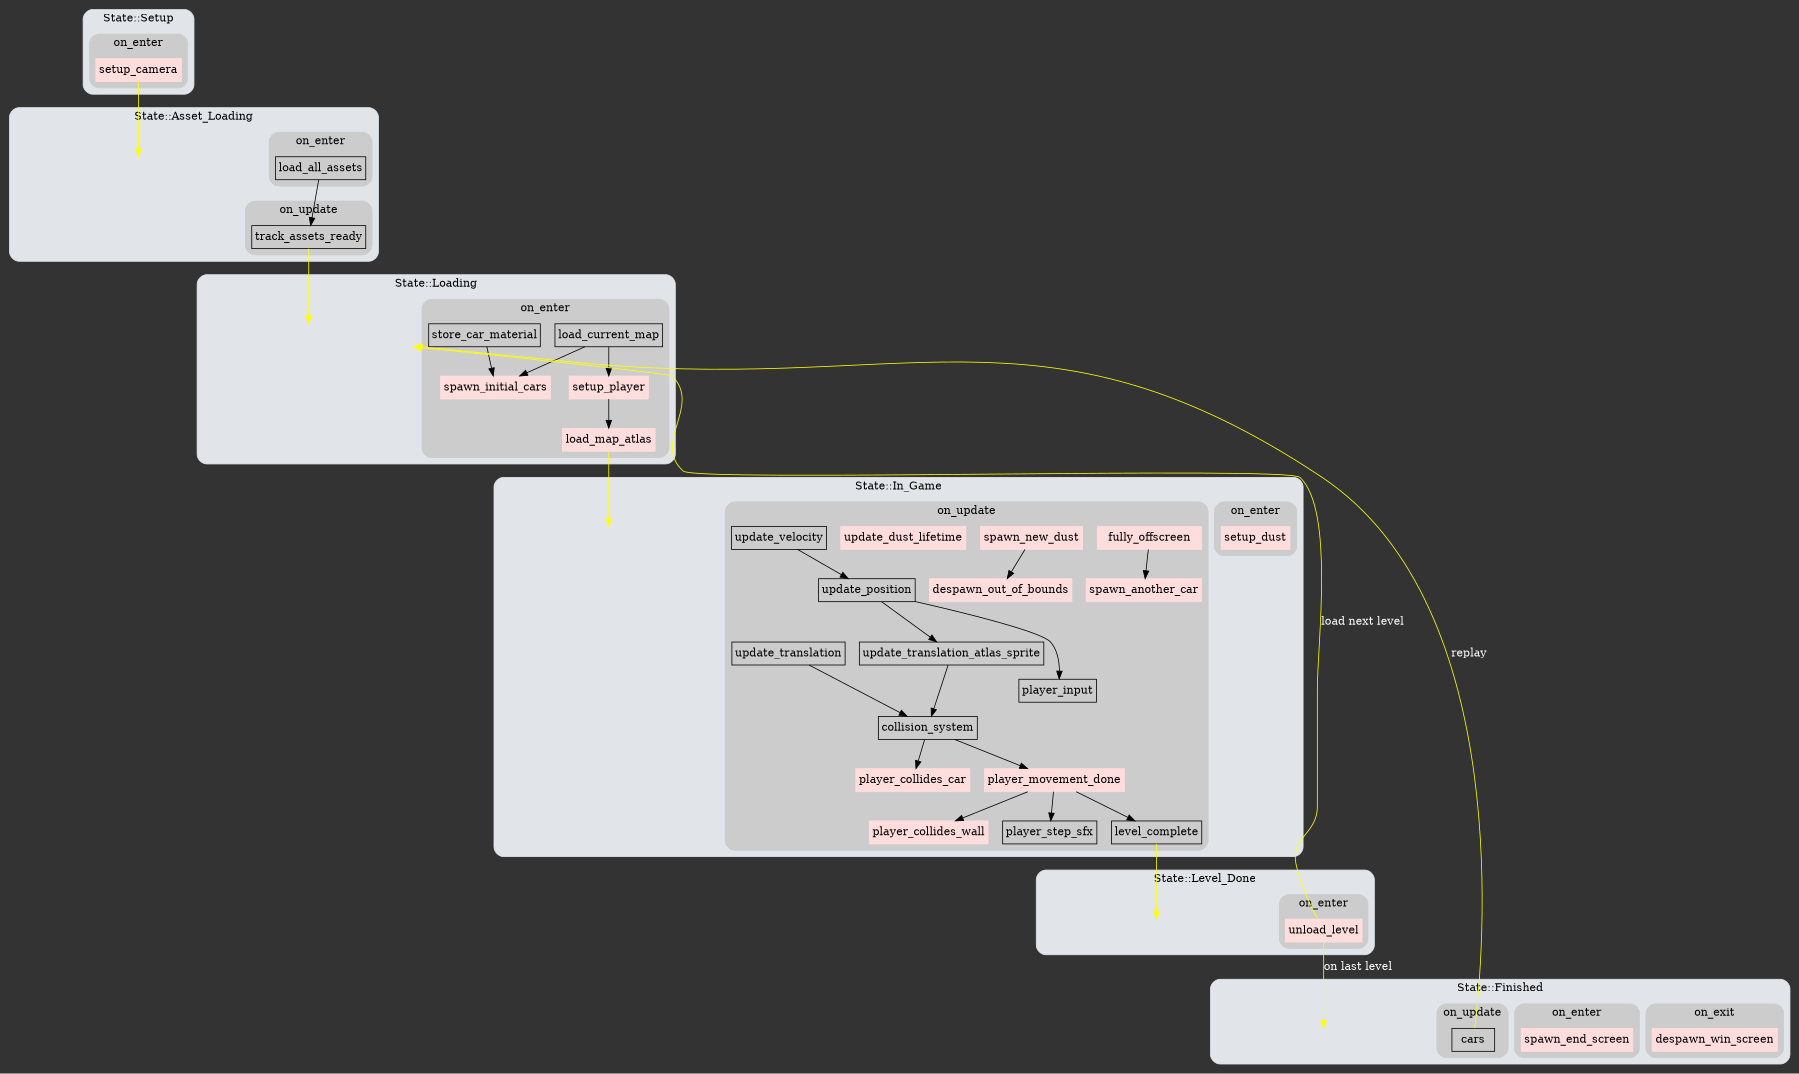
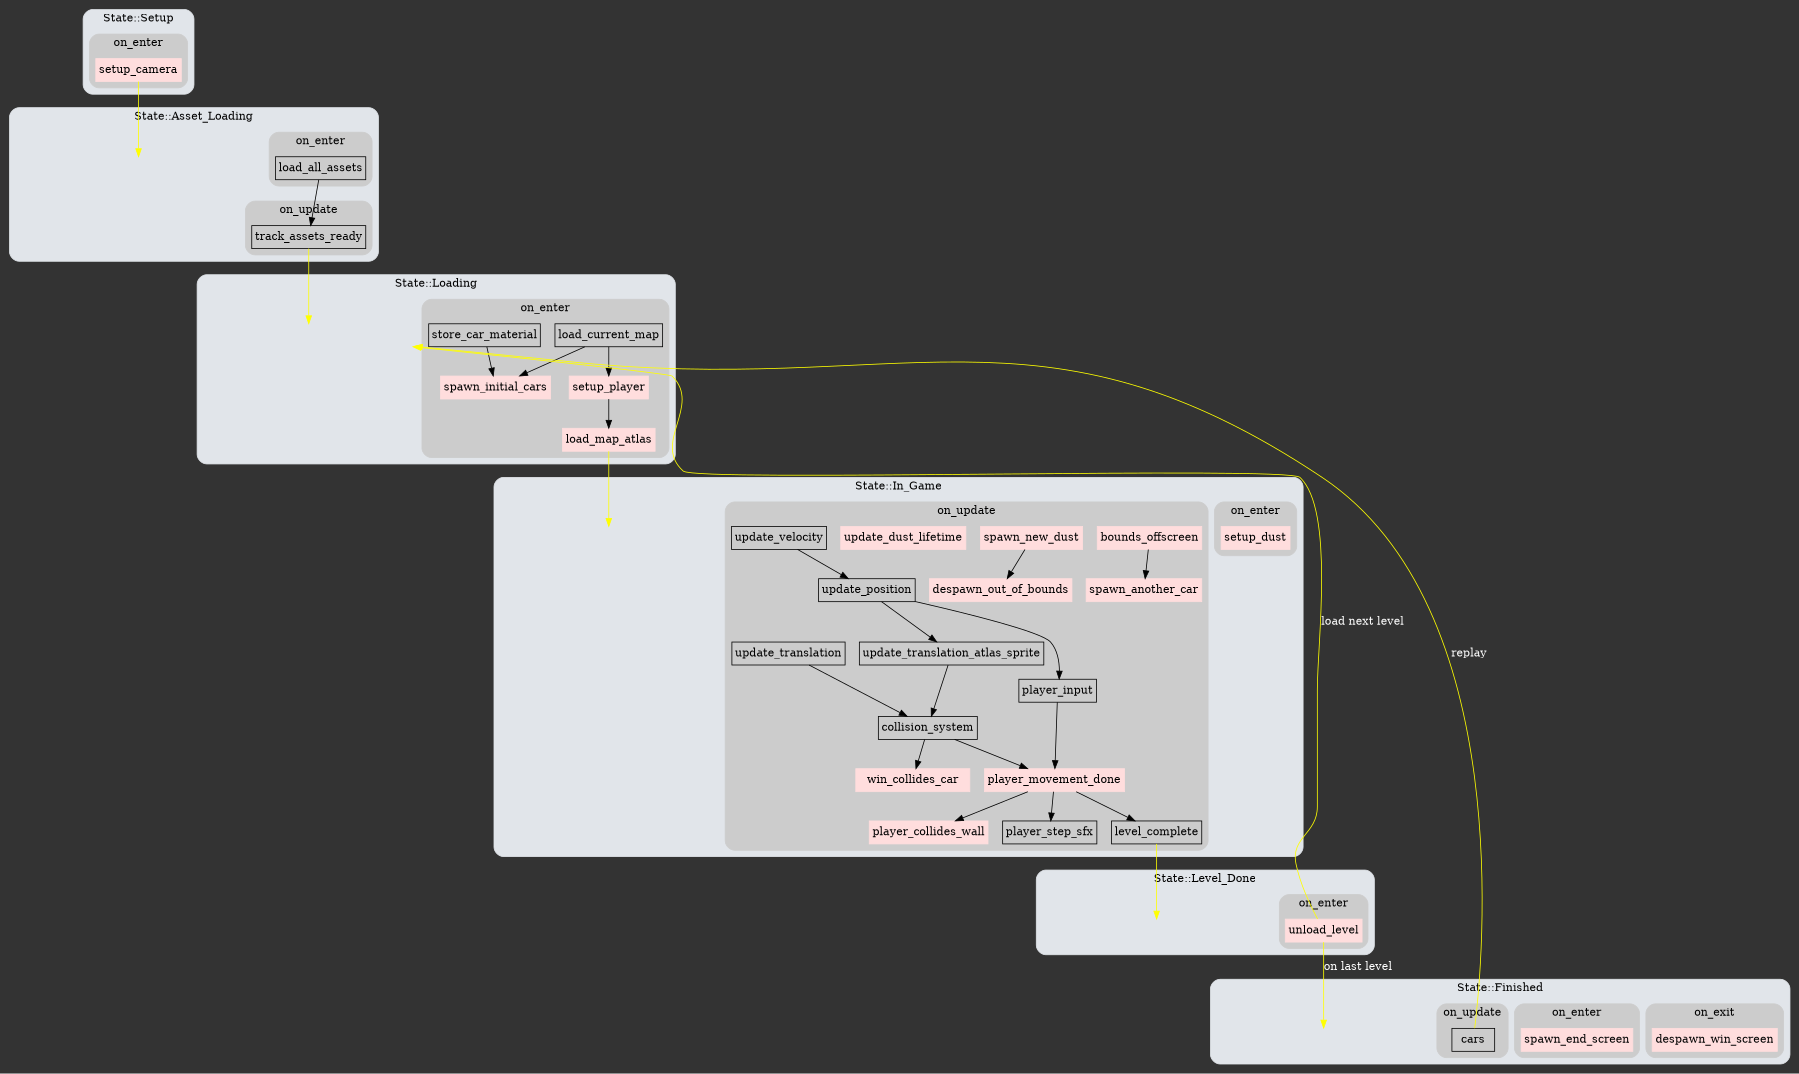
node "fully_offscreen": label "fully_offscreen" -> "bounds_offscreen"
edge "player_input" -> "player_movement_done": added
node "player_collides_car": label "player_collides_car" -> "win_collides_car"
